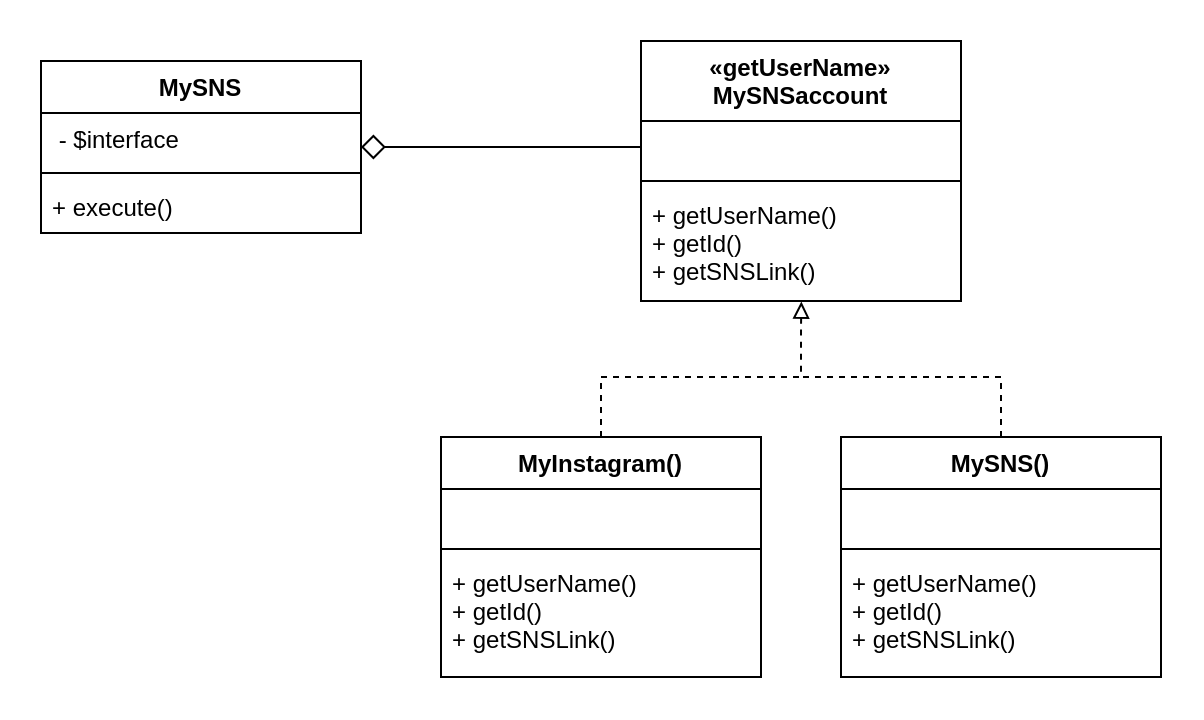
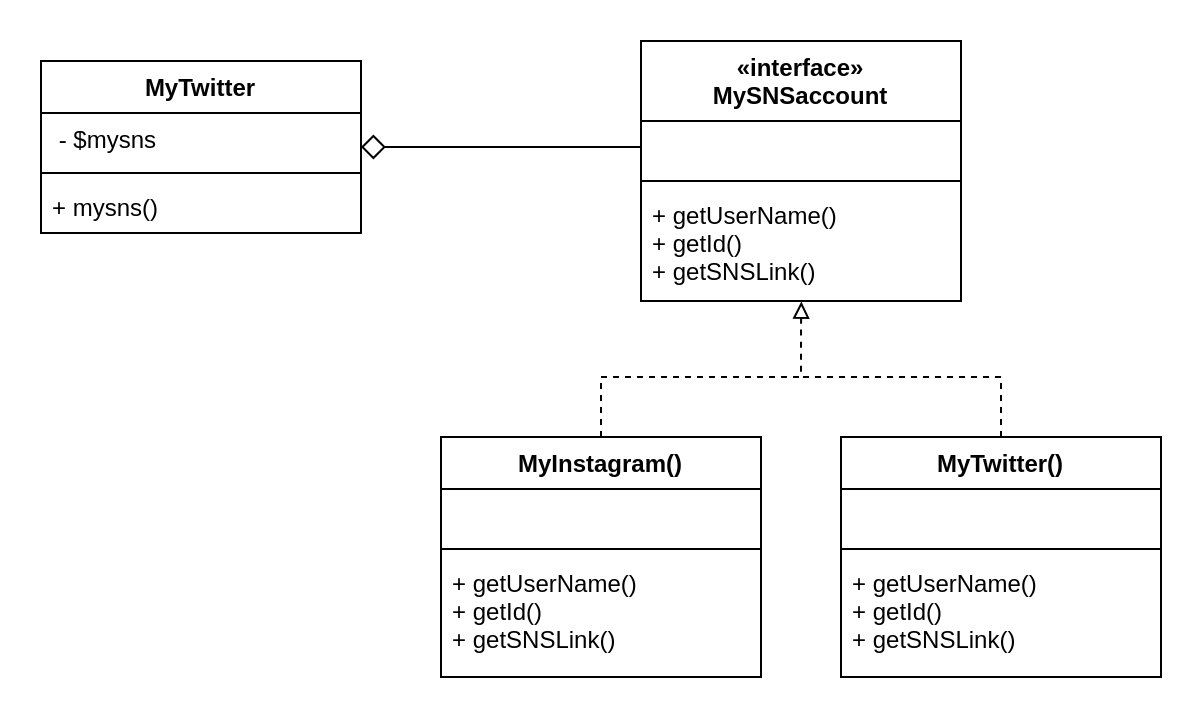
node "«getUserName» MySNSaccount": label "«getUserName» MySNSaccount" -> "«interface» MySNSaccount"
node "MySNS": label "MySNS" -> "MyTwitter"
node "- $interface": label "- $interface" -> "- $mysns"
node "+ execute()": label "+ execute()" -> "+ mysns()"
node "MySNS()": label "MySNS()" -> "MyTwitter()"
